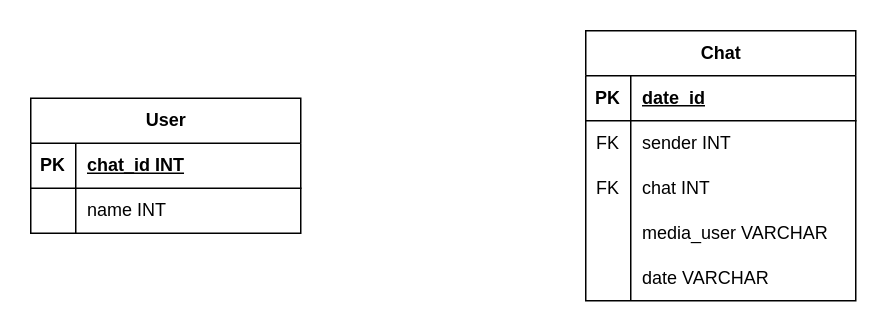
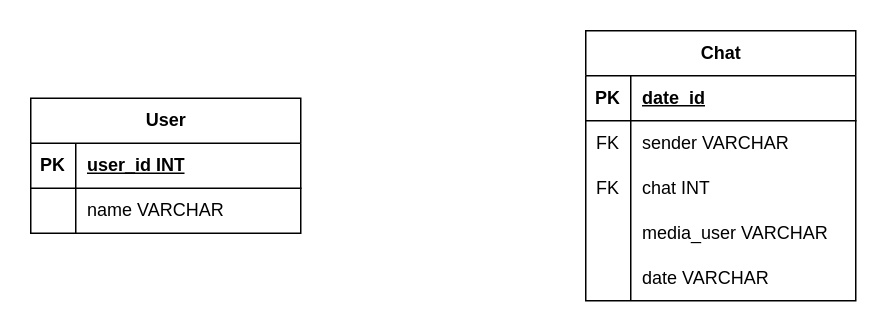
node "sender INT": label "sender INT" -> "sender VARCHAR"
node "chat_id INT": label "chat_id INT" -> "user_id INT"
node "name INT": label "name INT" -> "name VARCHAR"
